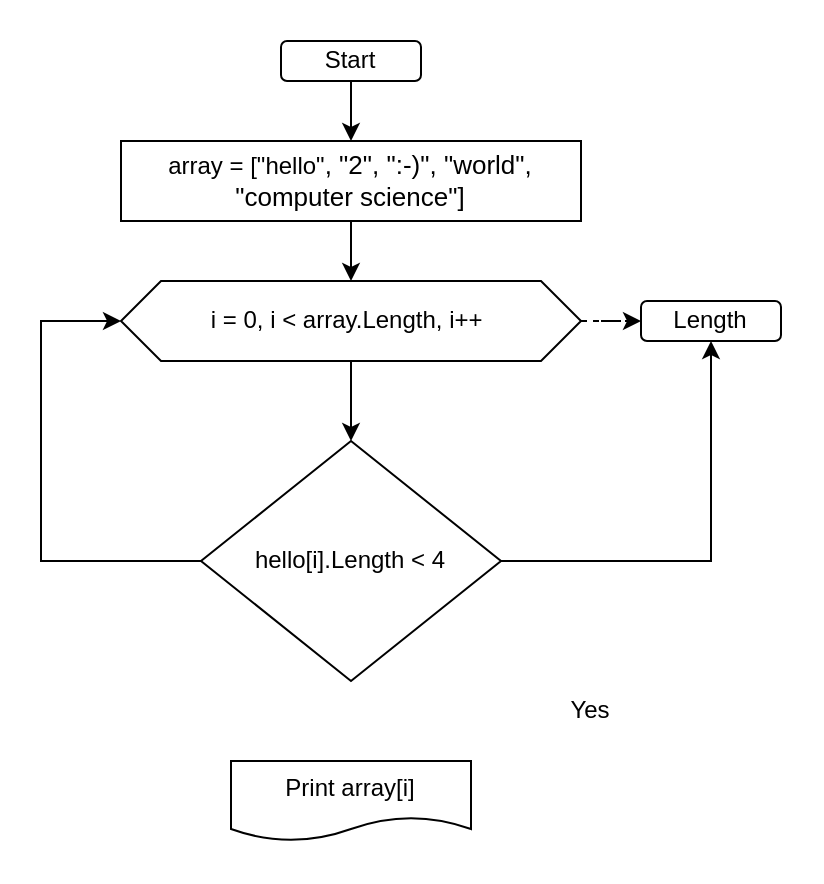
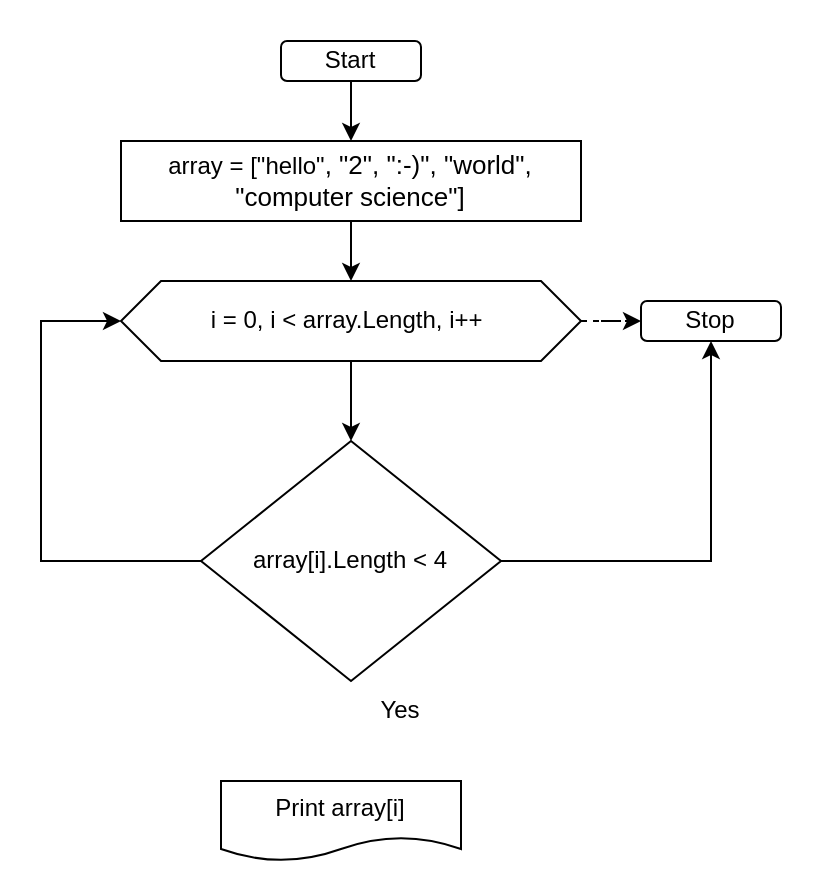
node "Length": label "Length" -> "Stop"
node "hello[i].Length < 4": label "hello[i].Length < 4" -> "array[i].Length < 4"
node "Yes": moved (591, 711) -> (401, 711)
node "Print array[i]": moved (351, 801) -> (341, 821)
